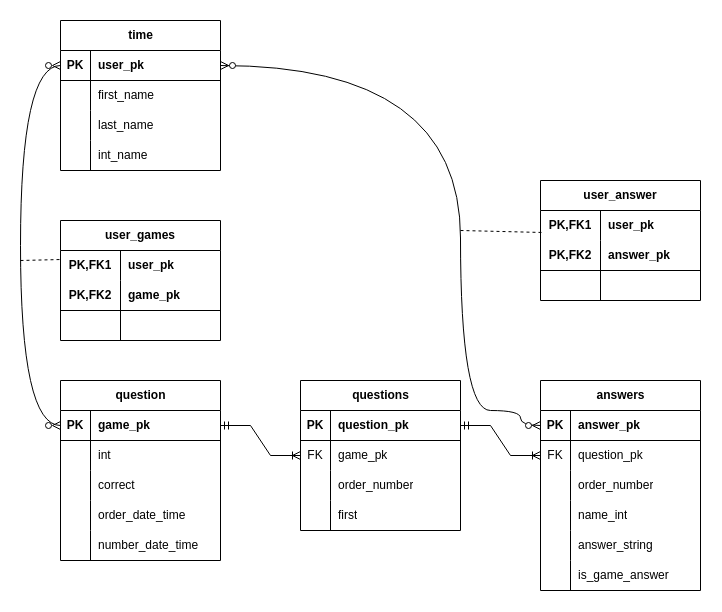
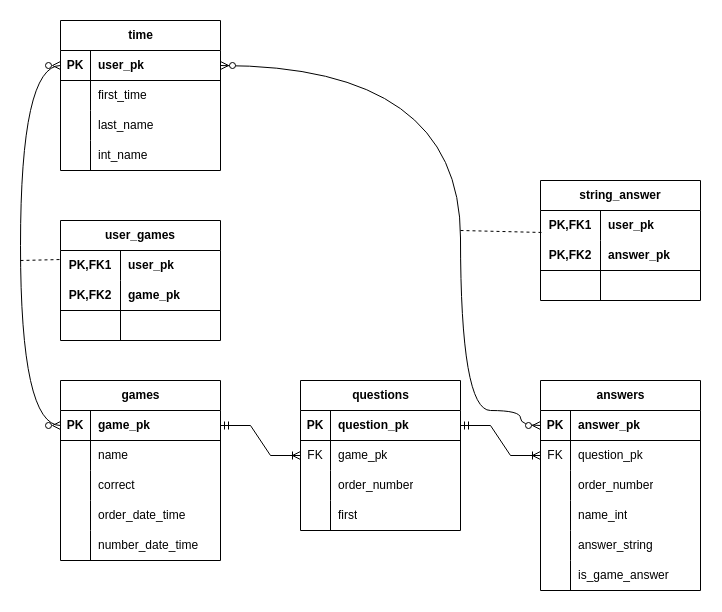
node "first_name": label "first_name" -> "first_time"
node "user_answer": label "user_answer" -> "string_answer"
node "question": label "question" -> "games"
node "int": label "int" -> "name"
